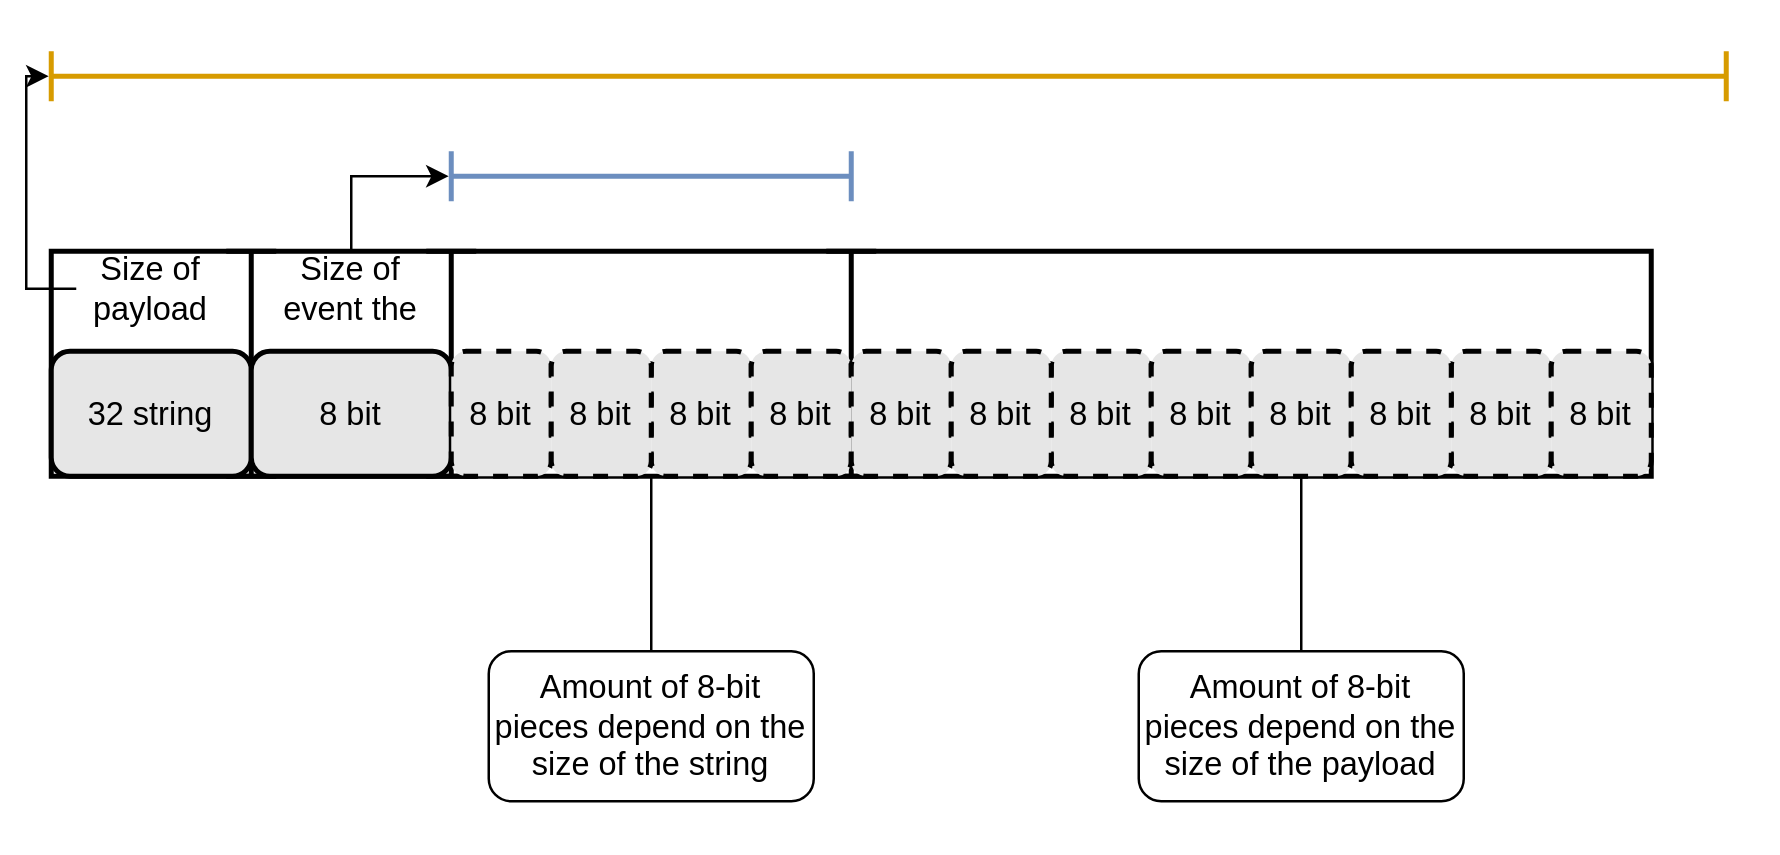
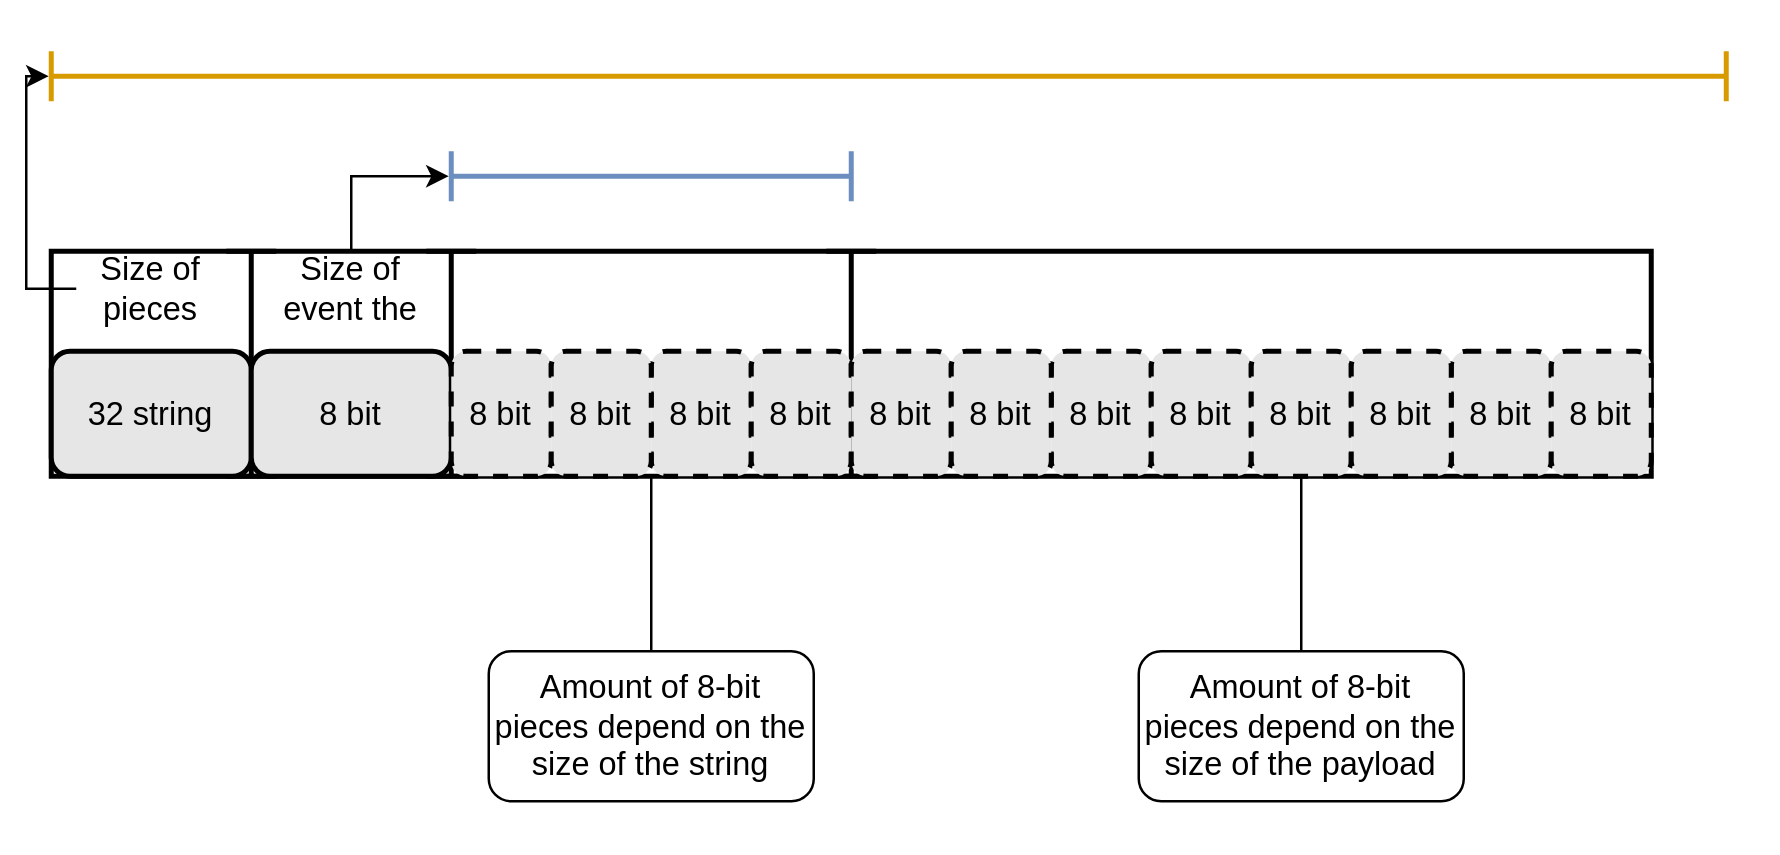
node "Size of payload": label "Size of payload" -> "Size of pieces"
